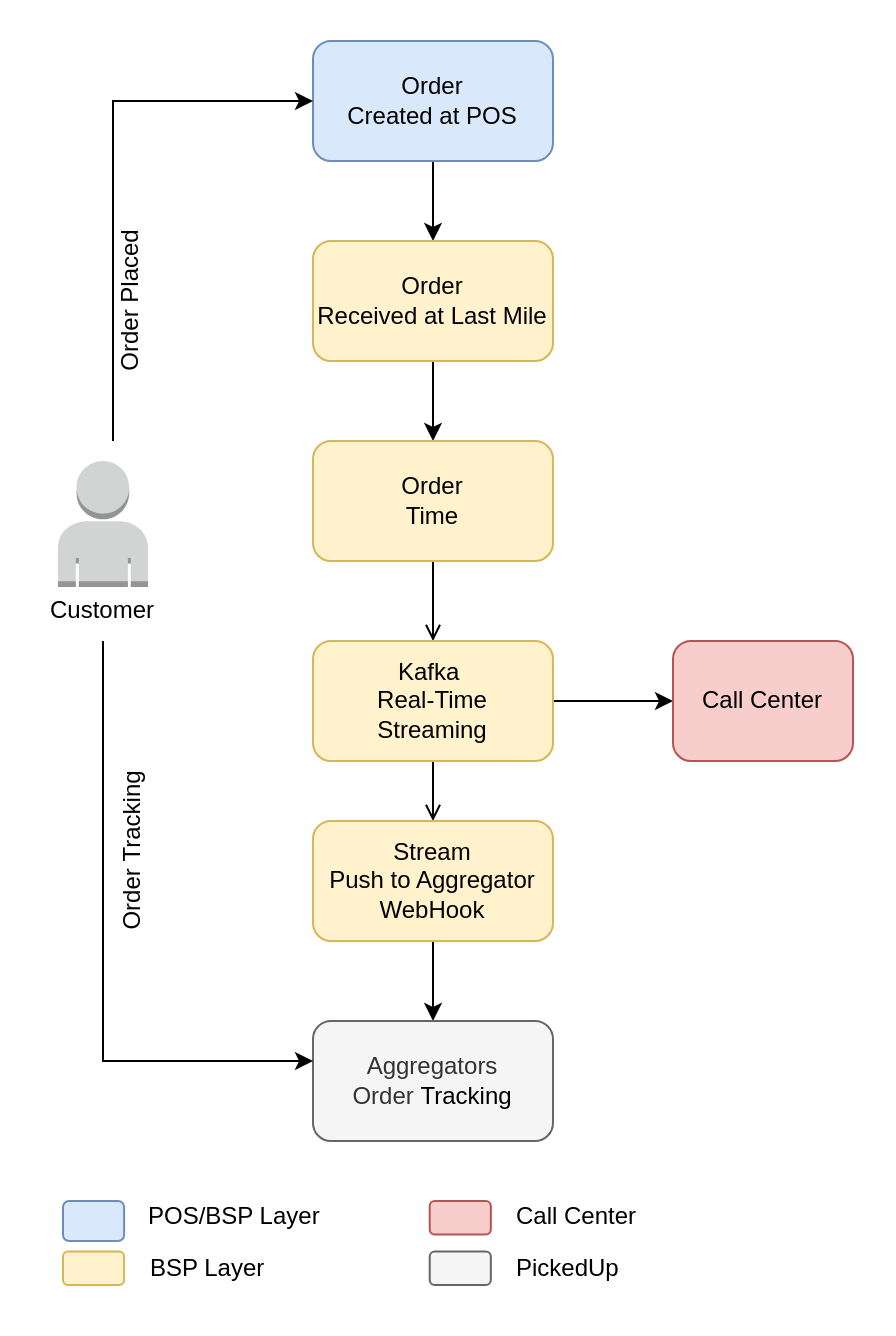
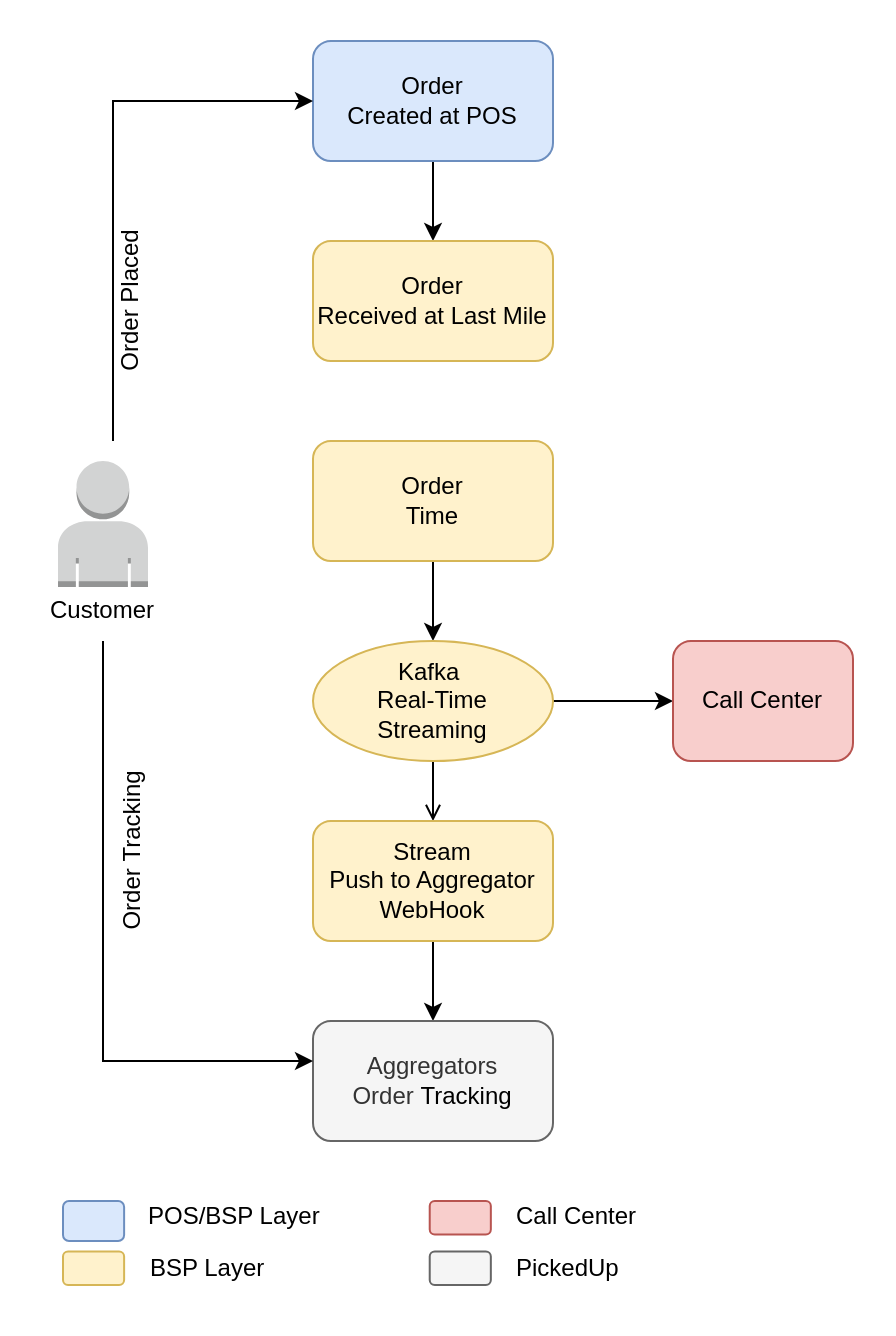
edge "Order Received at Last Mile" -> "Order Time": removed
edge "Order Time" -> "Kafka Real-Time Streaming": arrowhead open -> classic
node "Kafka Real-Time Streaming": shape rounded rectangle -> ellipse
